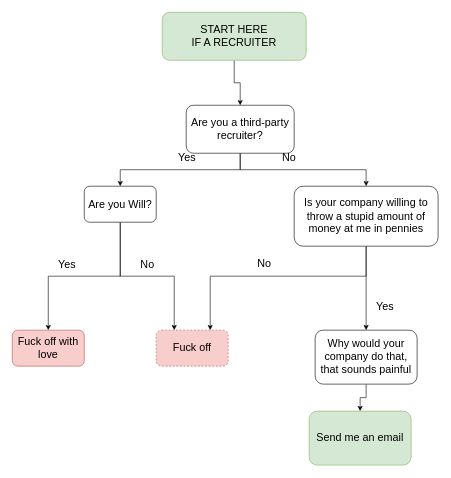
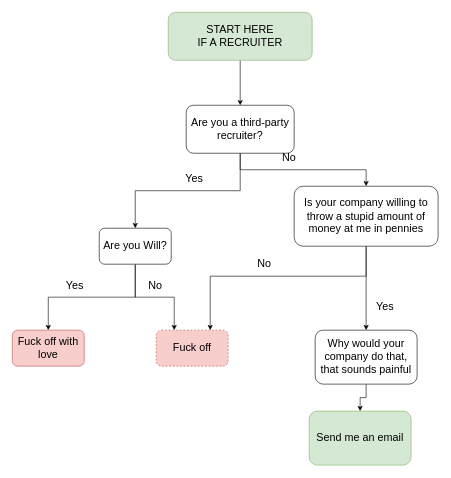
node "START HERE IF A RECRUITER": moved (234, 36) -> (240, 36)
node "Are you Will?": moved (120, 204) -> (135, 246)
